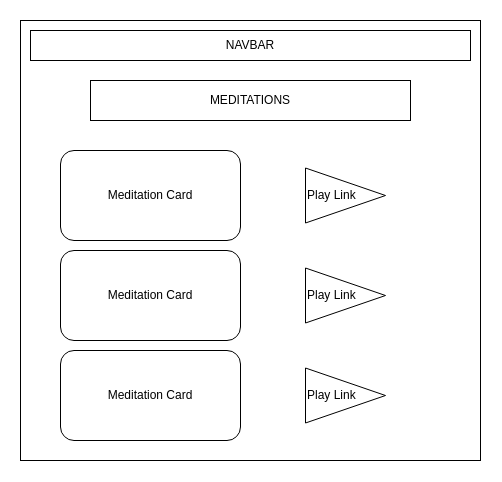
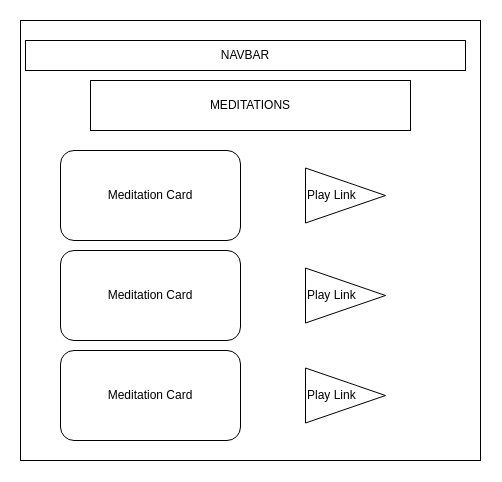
node "NAVBAR": moved (251, 46) -> (246, 56)
node "MEDITATIONS": size 320x40 -> 320x50
